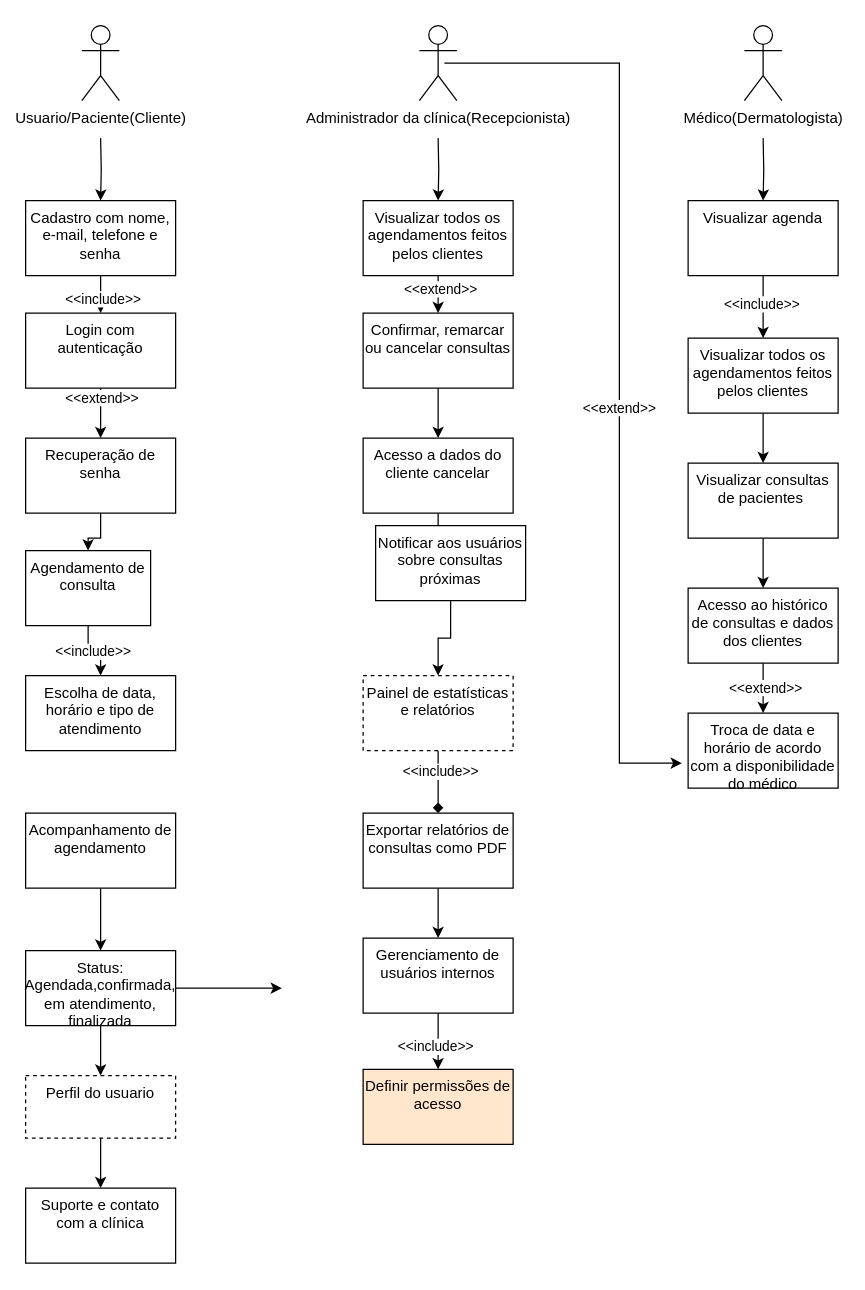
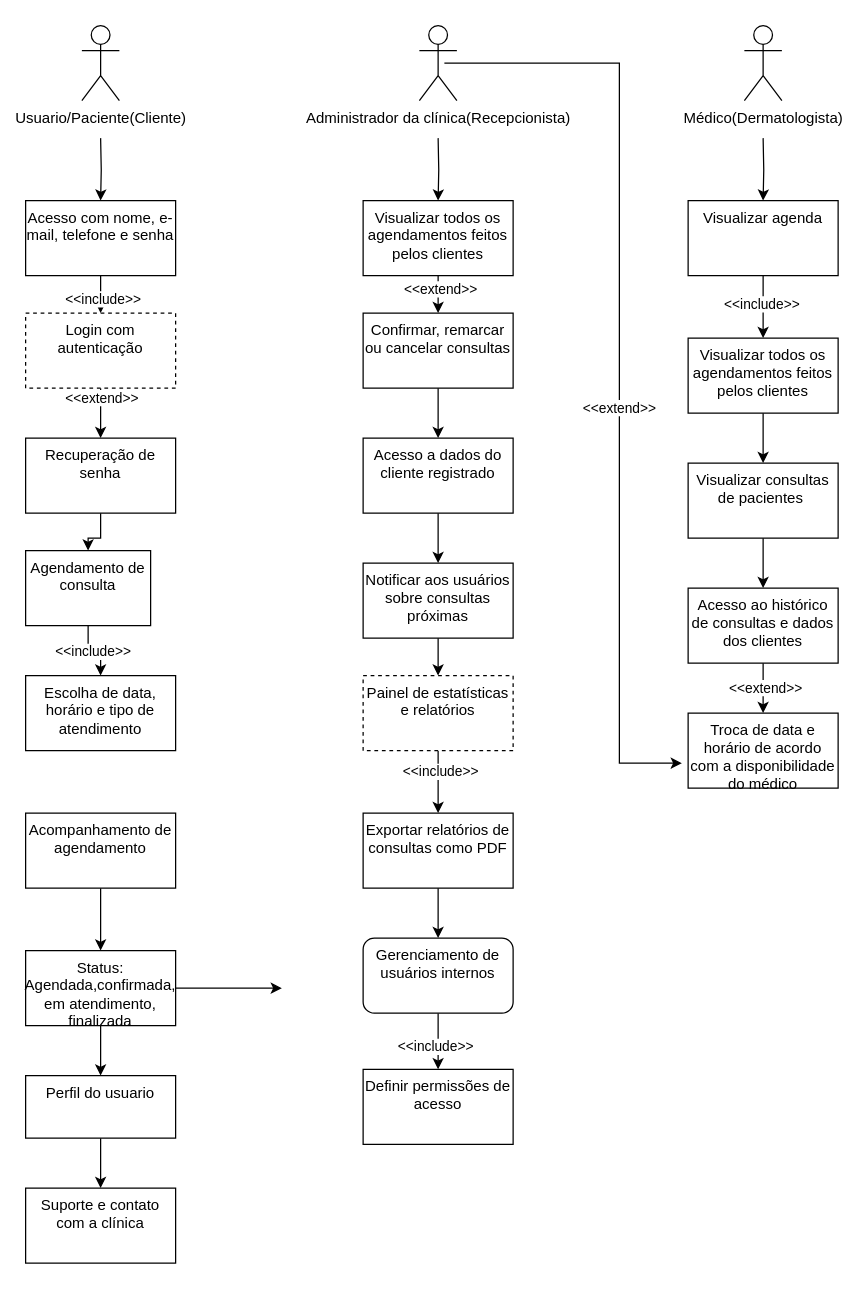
node "Cadastro com nome, e-mail, telefone e senha": label "Cadastro com nome, e-mail, telefone e senha" -> "Acesso com nome, e-mail, telefone e senha"
node "Login com autenticação": style solid -> dashed
node "Acesso a dados do cliente cancelar": label "Acesso a dados do cliente cancelar" -> "Acesso a dados do cliente registrado"
node "Notificar aos usuários sobre consultas próximas": moved (451, 563) -> (438, 601)
edge "Painel de estatísticas e relatórios" -> "Exportar relatórios de consultas como PDF": arrowhead diamond -> classic
node "Gerenciamento de usuários internos": shape rectangle -> rounded rectangle
node "Perfil do usuario": style dashed -> solid
node "Definir permissões de acesso": fillcolor #ffe6cc -> #ffffff
